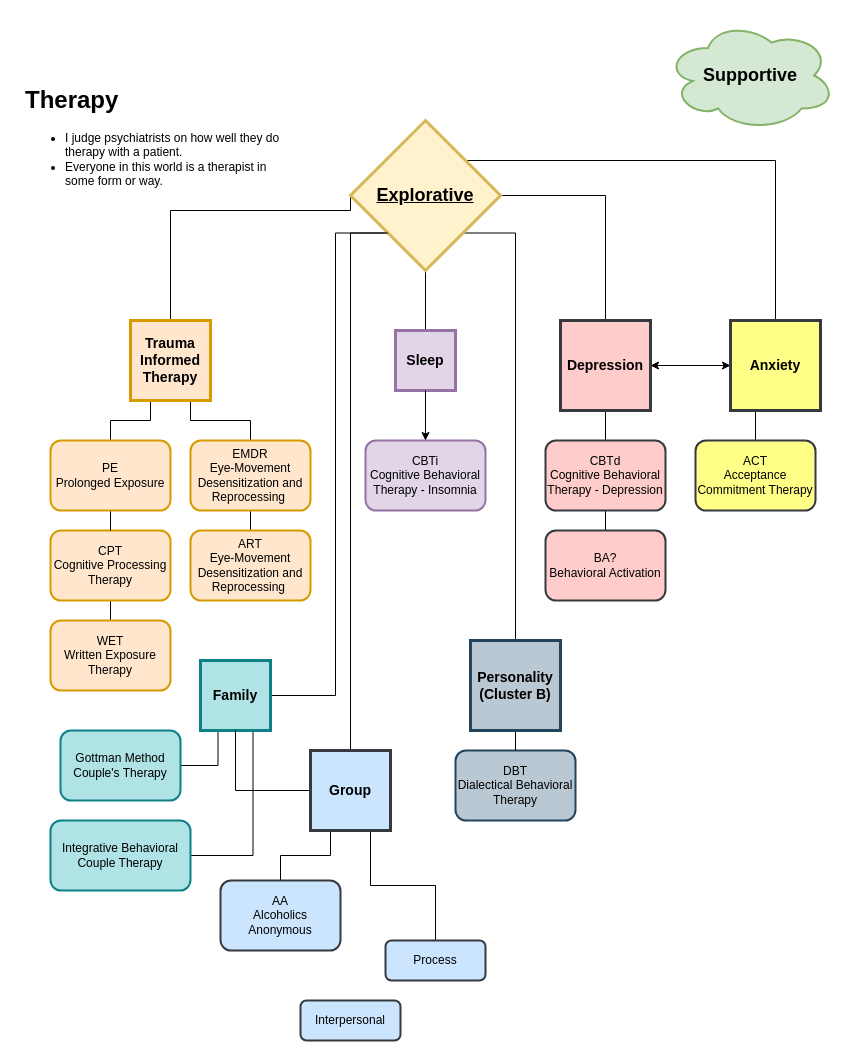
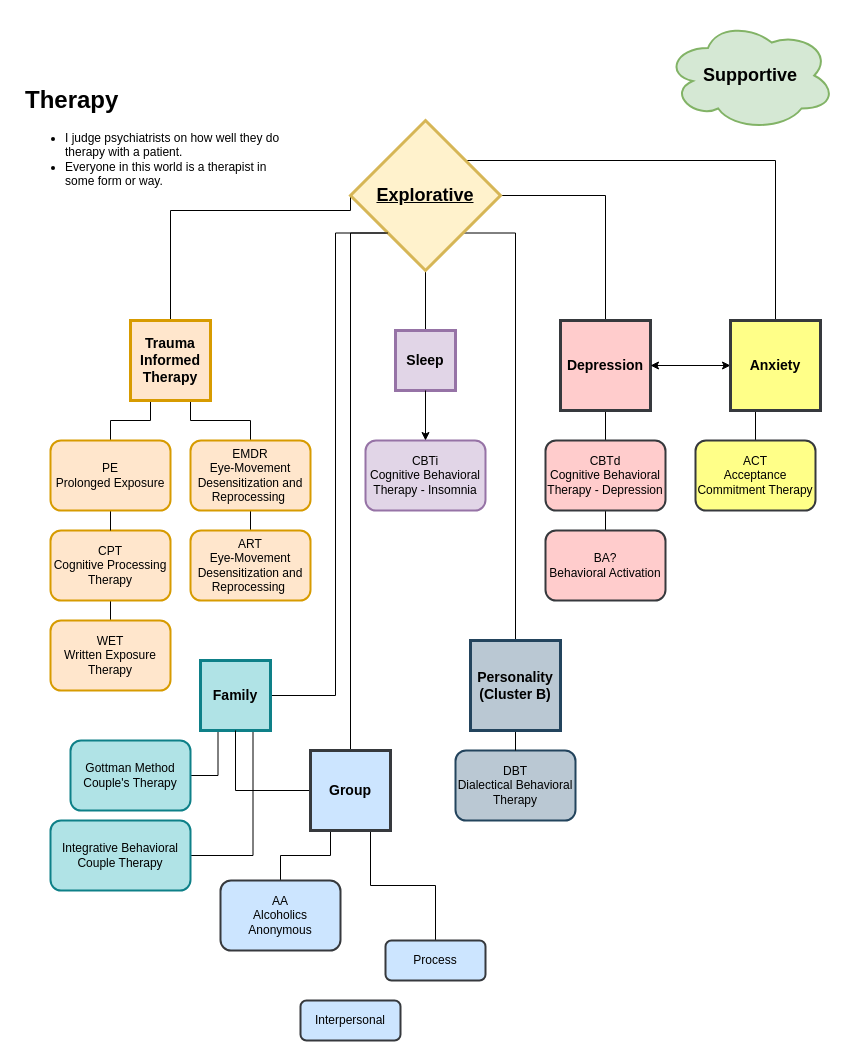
node "Gottman Method Couple's Therapy": moved (121, 766) -> (131, 776)
